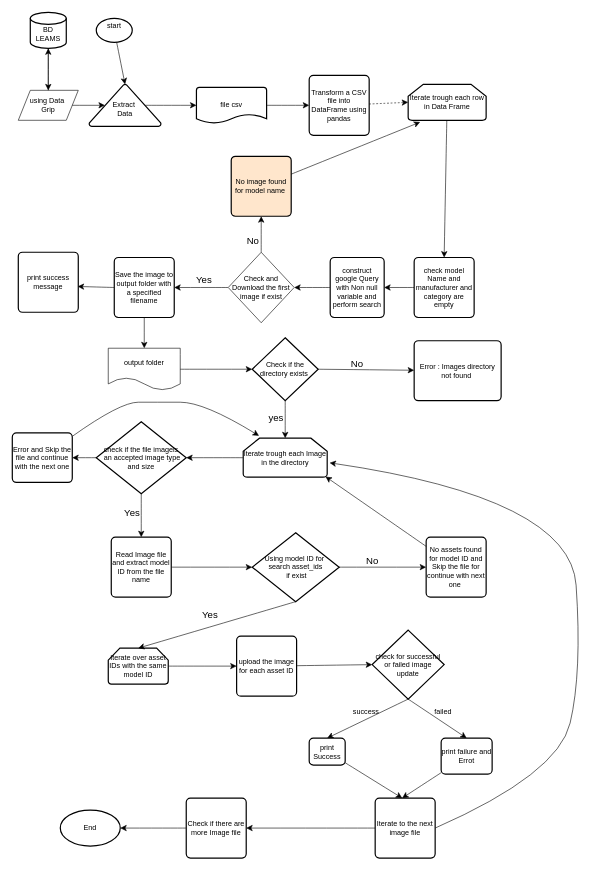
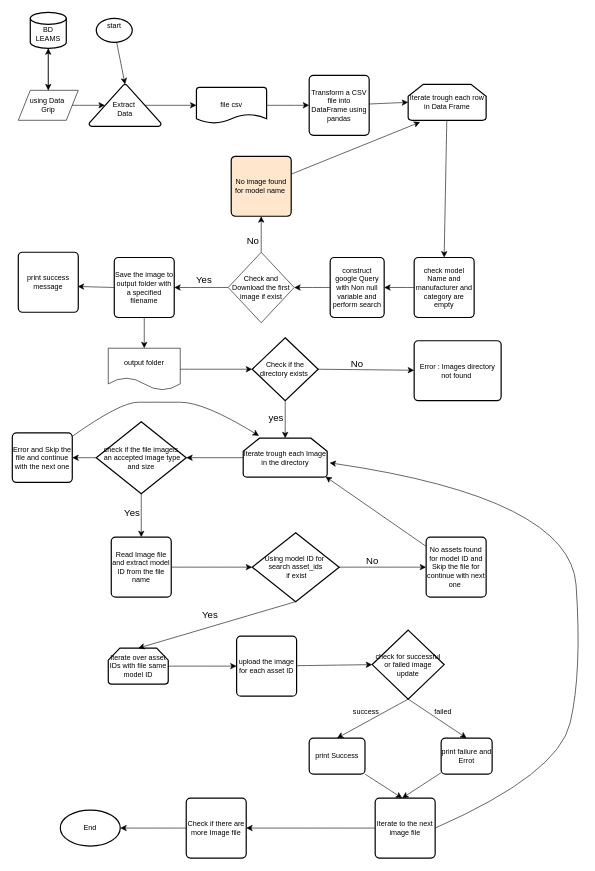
edge "Transform a CSV file into DataFrame using pandas" -> "Iterate trough each row in Data Frame": style dashed -> solid
node "Iterate over asset IDs with the same model ID": label "Iterate over asset IDs with the same model ID" -> "Iterate over asset IDs with file same model ID"
node "print Success": size 36x27 -> 56x36
